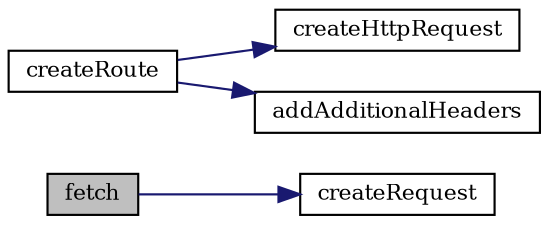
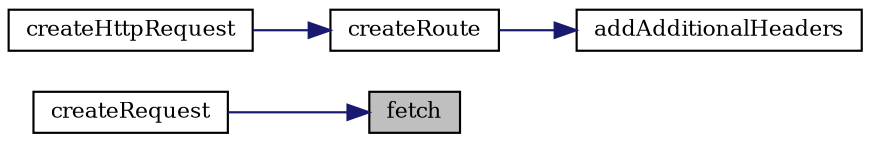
edge "createRoute" -> "createHttpRequest": reversed
edge "fetch" -> "createRequest": reversed
